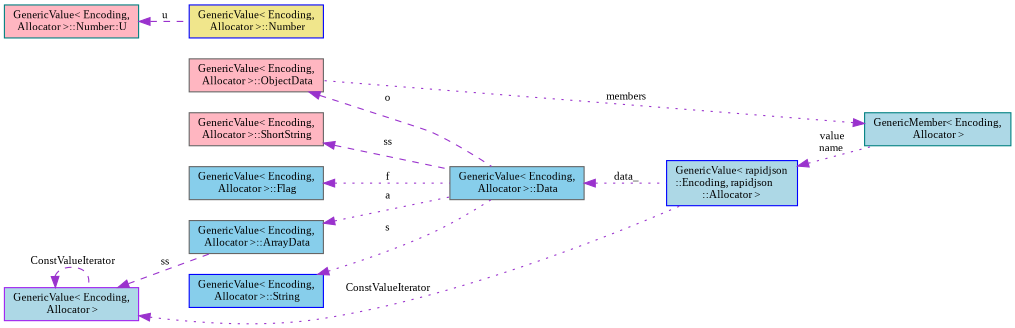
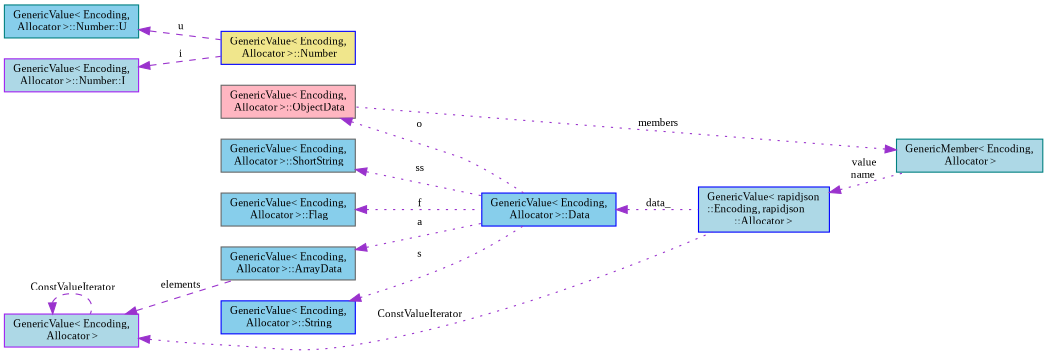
node "GenericValue< Encoding, Allocator >::Number::U": fillcolor lightpink -> skyblue
node "GenericValue< Encoding, Allocator >::Number::I": added
edge "GenericValue< Encoding, Allocator >::Data" -> "GenericValue< Encoding, Allocator >::ObjectData": style dashed -> dotted
node "GenericValue< Encoding, Allocator >::ShortString": fillcolor lightpink -> skyblue
edge "GenericValue< Encoding, Allocator >::Data" -> "GenericValue< Encoding, Allocator >::ShortString": style dashed -> dotted
node "GenericValue< Encoding, Allocator >::Data": color gray40 -> blue
edge "GenericValue< Encoding, Allocator >::ArrayData" -> "GenericValue< Encoding, Allocator >": label " ss" -> " elements"
